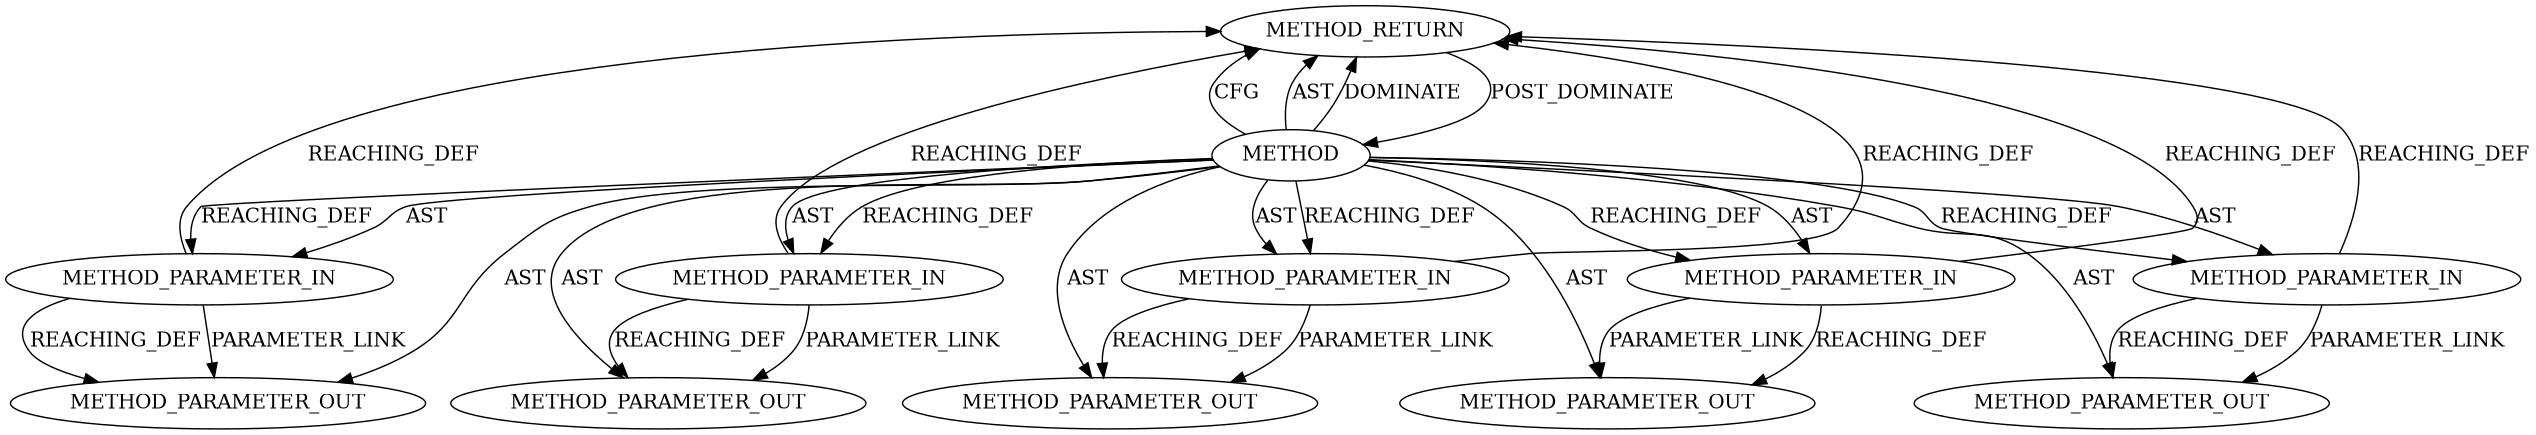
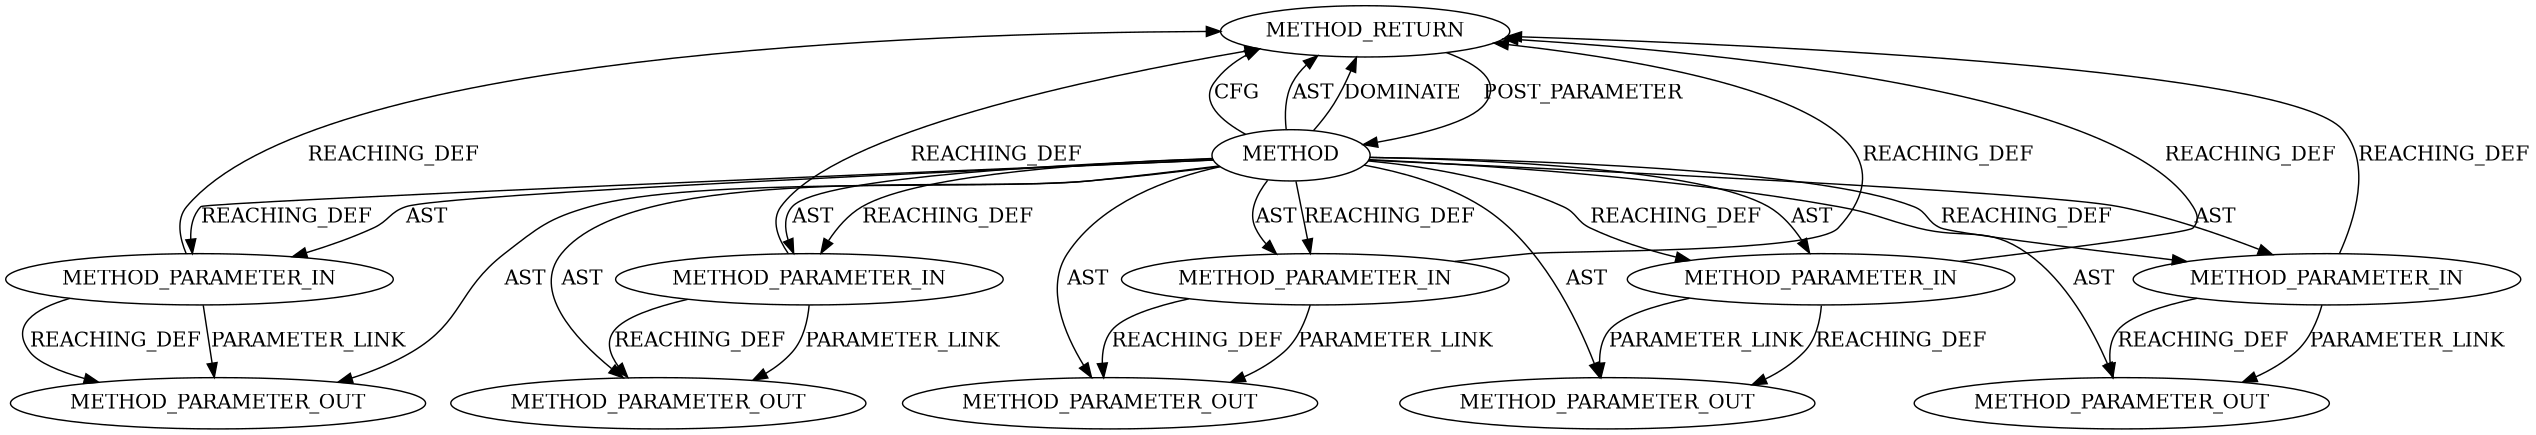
edge "METHOD_RETURN" -> "METHOD": label "POST_DOMINATE" -> "POST_PARAMETER"
